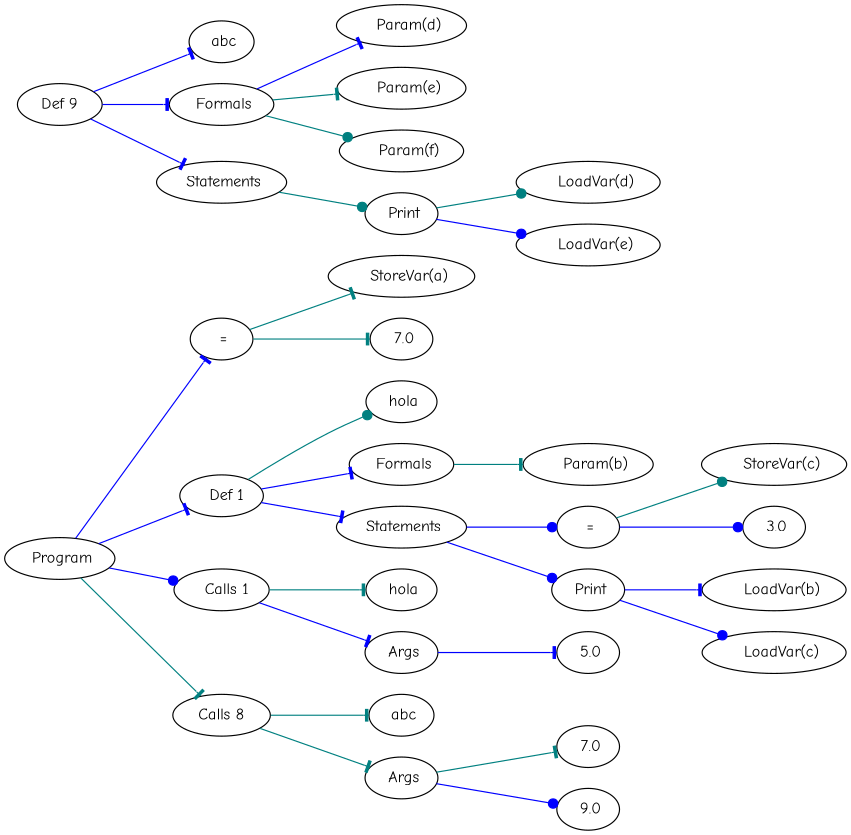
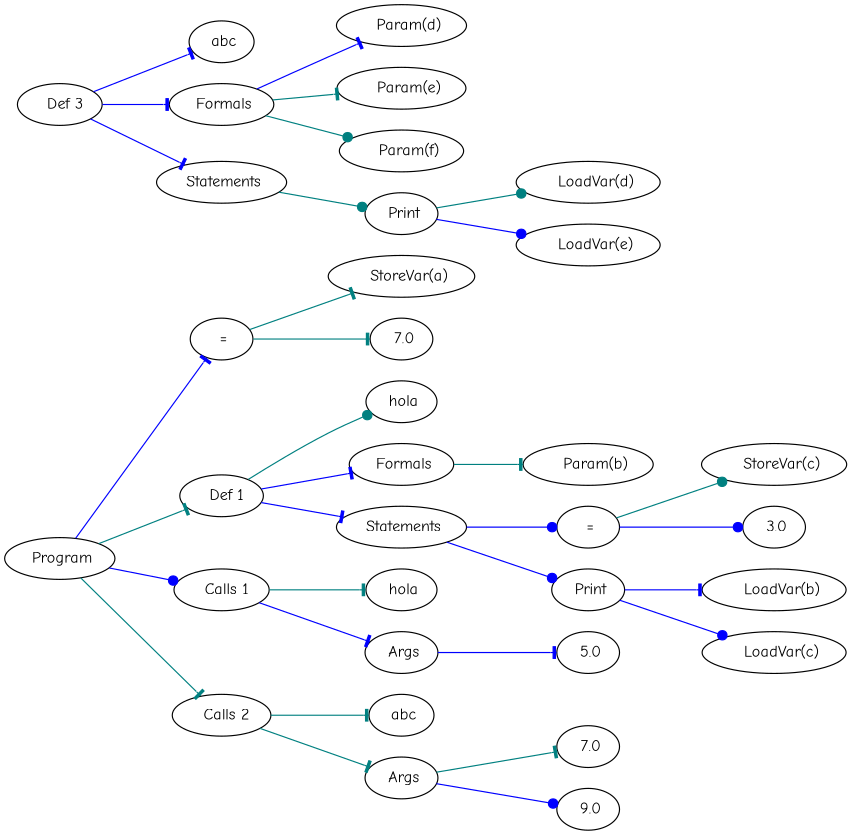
node "Def 9": label "Def 9" -> "Def 3"
edge "Program" -> "Def 1": color blue -> teal
node "Calls 8": label "Calls 8" -> "Calls 2"
